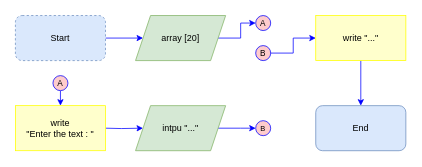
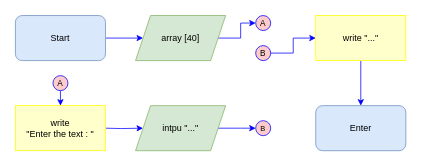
node "Start": style dashed -> solid
node "array [20]": label "array [20]" -> "array [40]"
node "End": label "End" -> "Enter"
